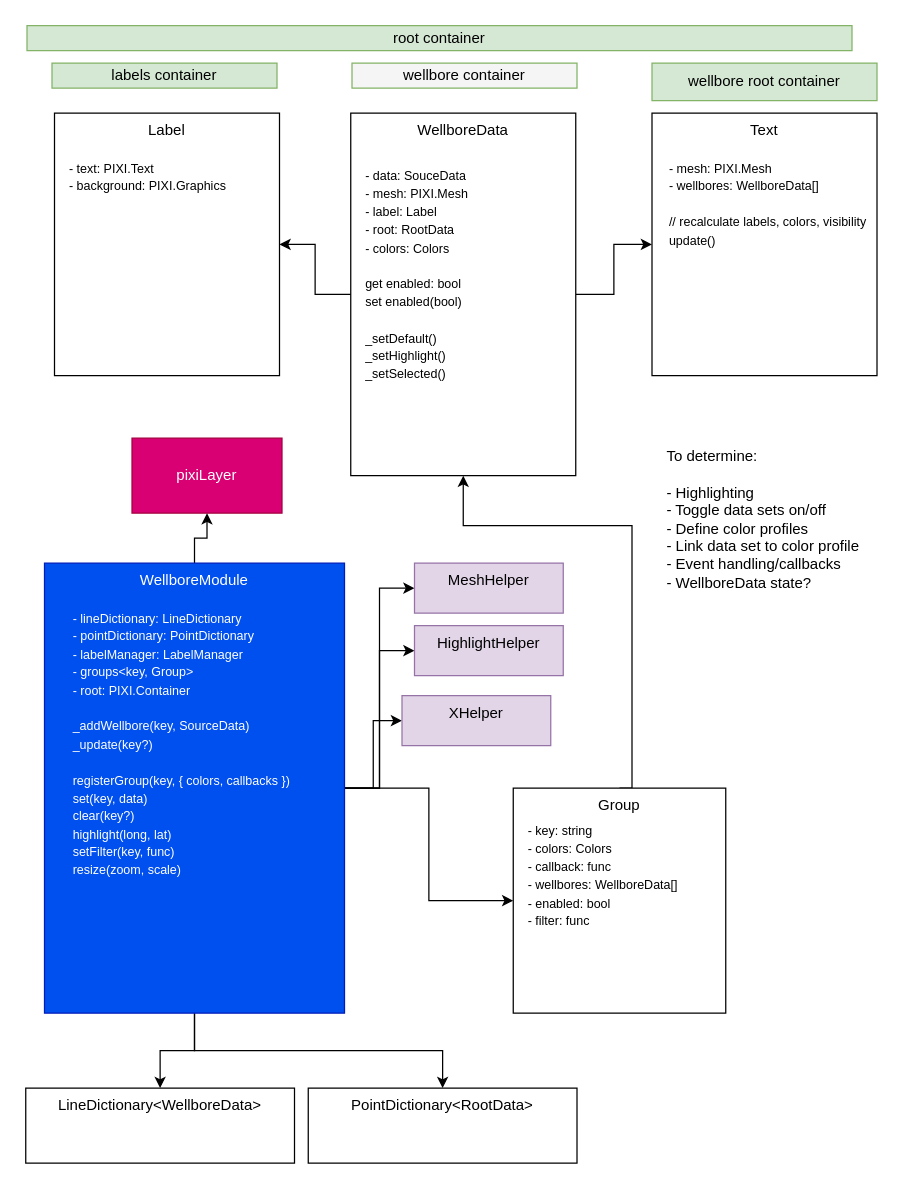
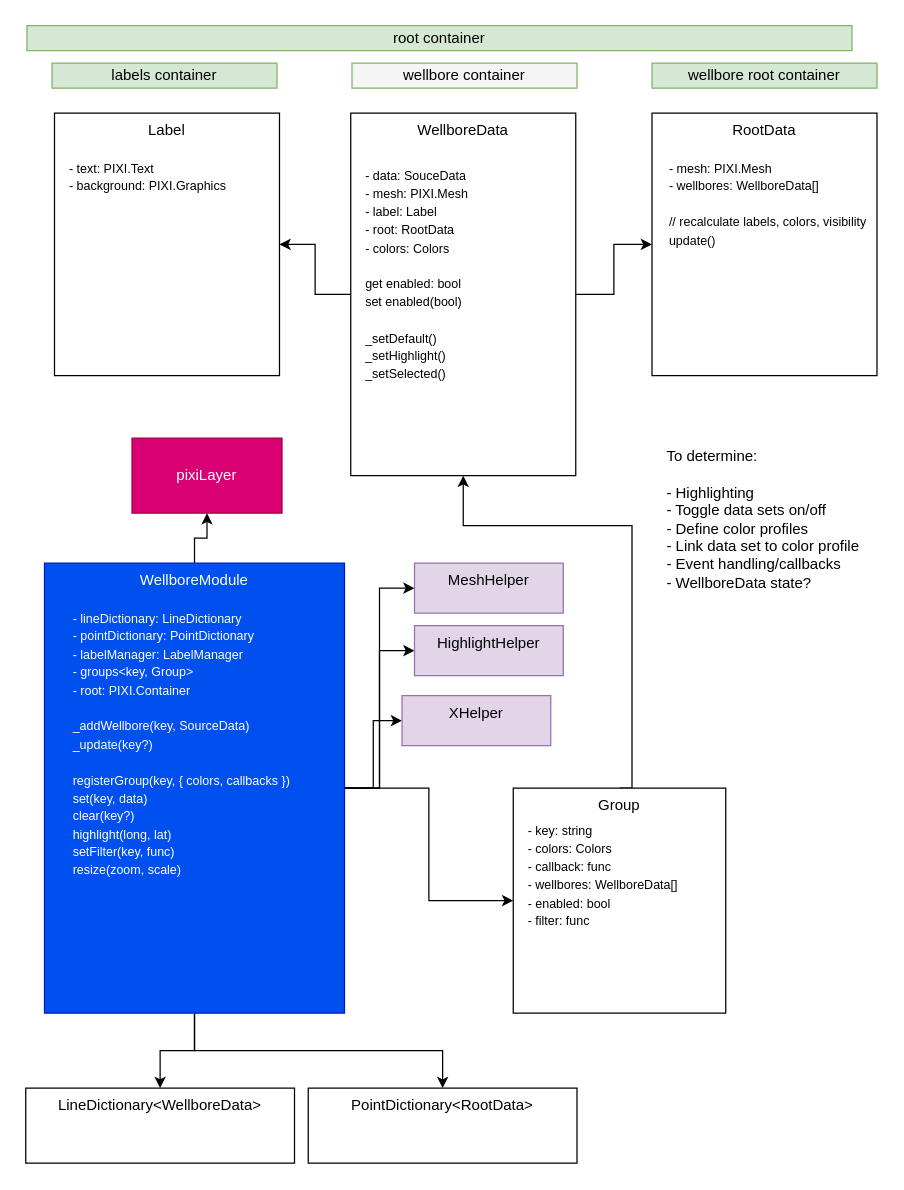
node "wellbore root container": size 225x38 -> 225x25
node "Text": label "Text" -> "RootData"
